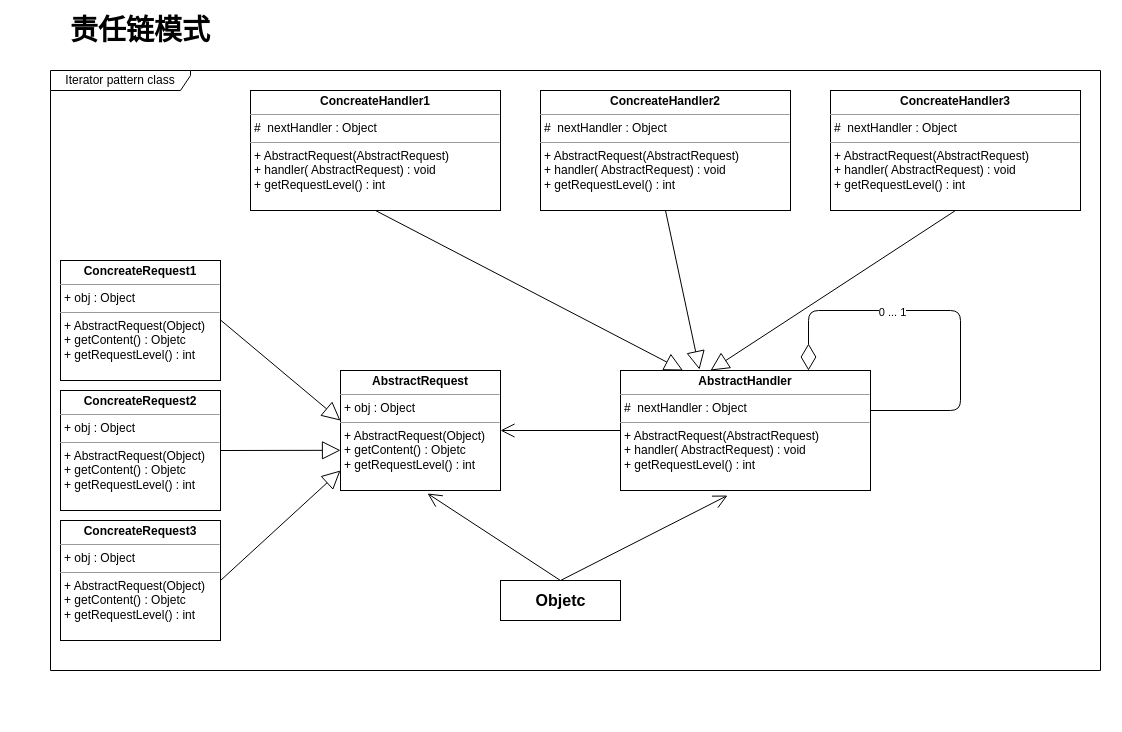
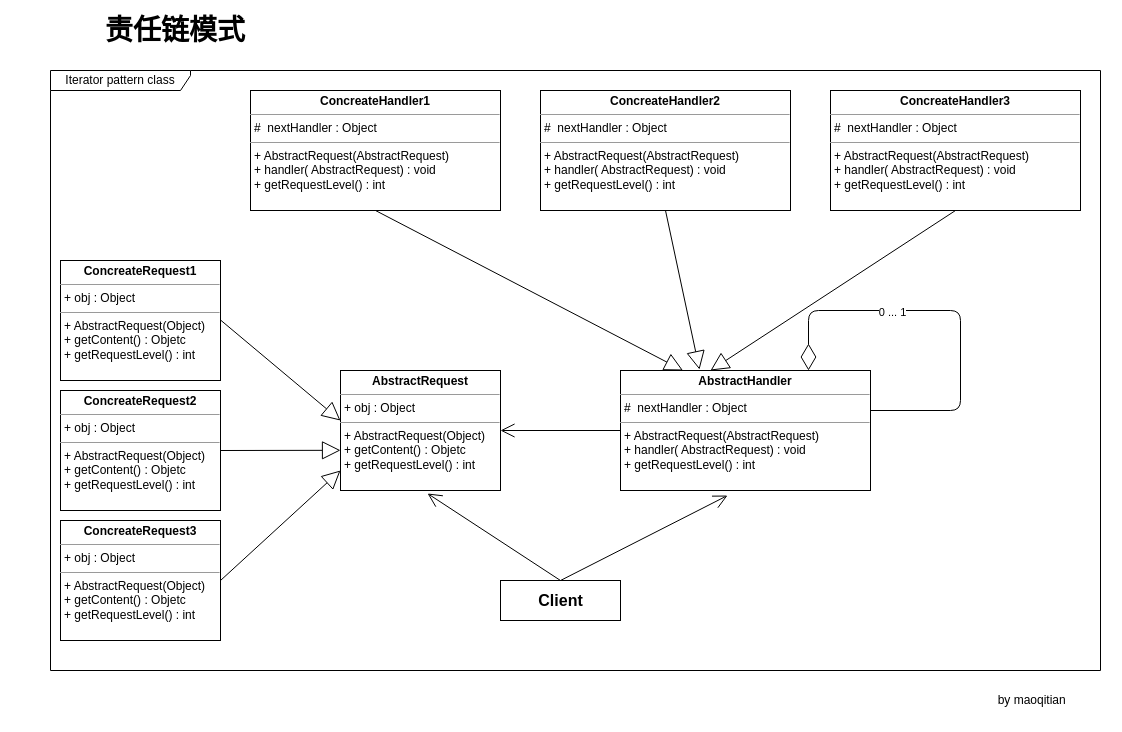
node "责任链模式": moved (141, 31) -> (176, 31)
node "Objetc": label "Objetc" -> "Client"
node "by maoqitian": added
